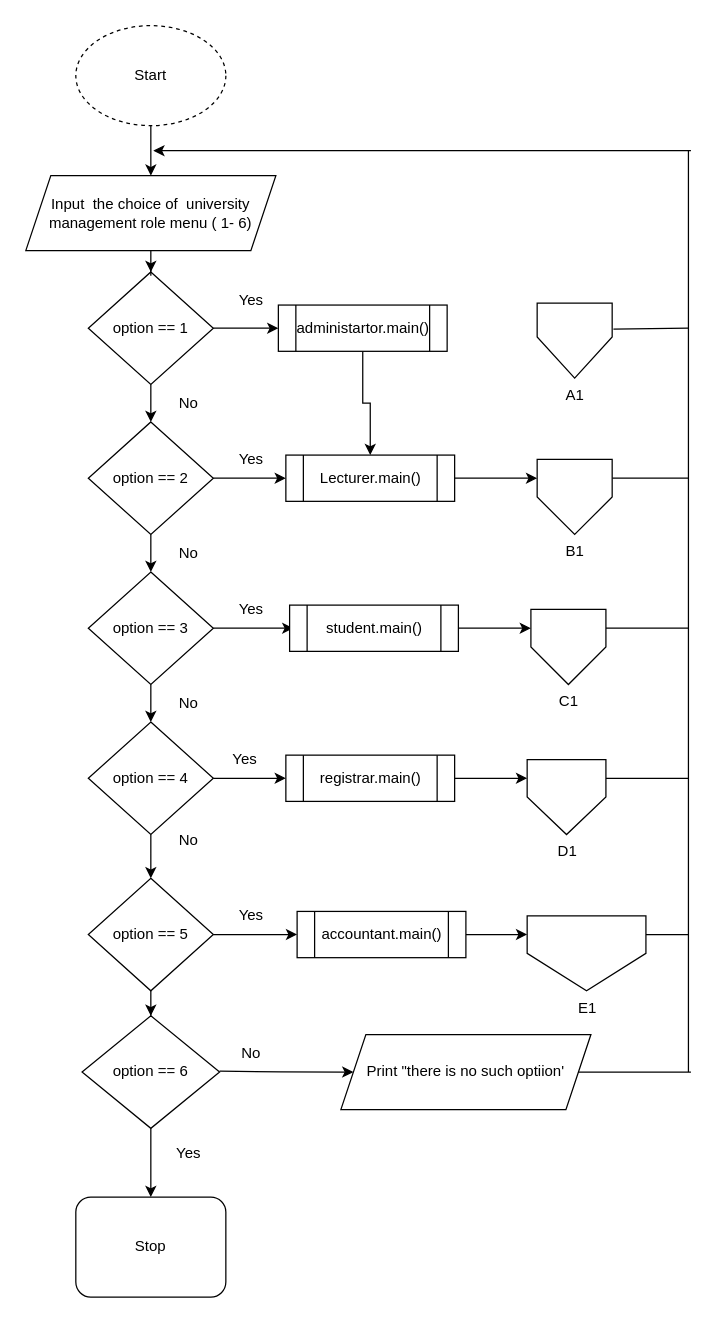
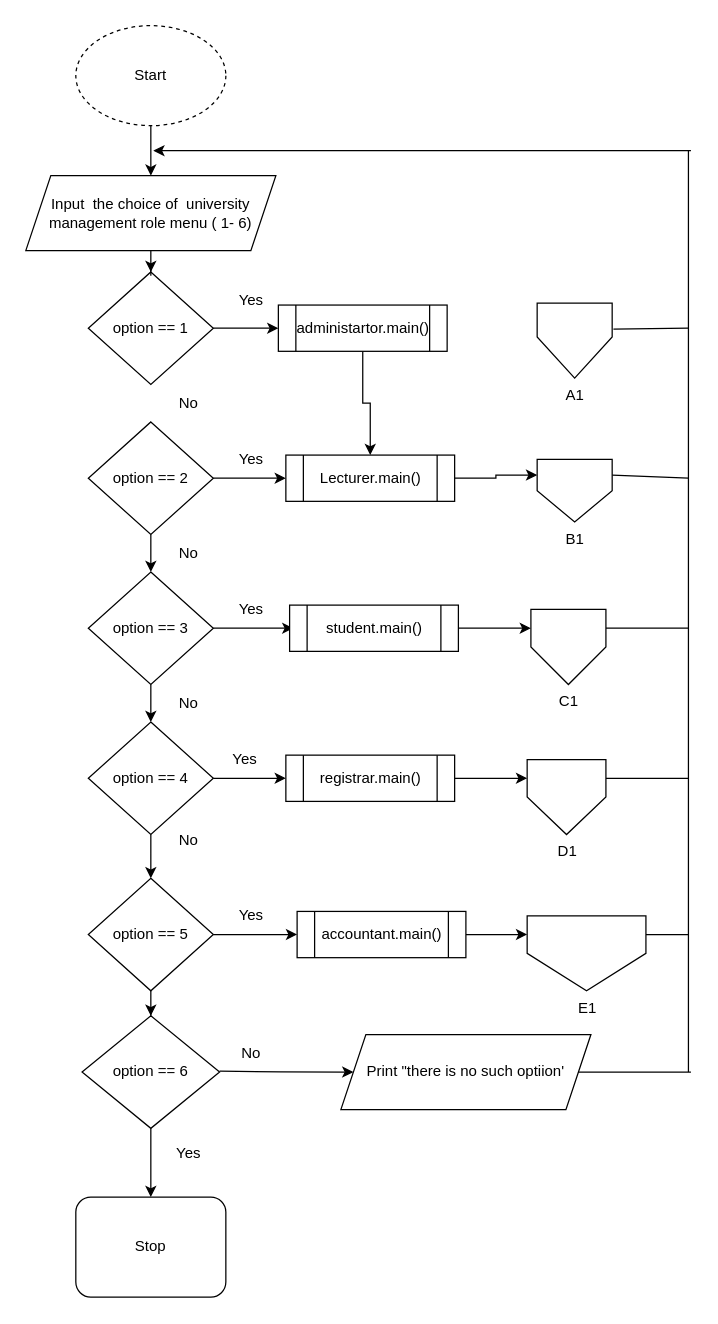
edge "option == 1" -> "option == 2": removed
node "B1": size 75x75 -> 75x63
